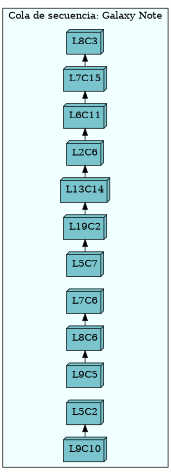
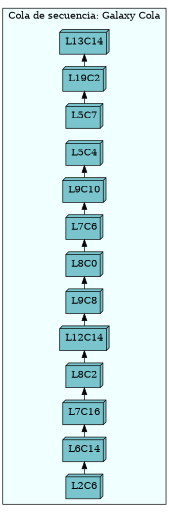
cluster "Cola de secuencia: Galaxy Note": label "Cola de secuencia: Galaxy Note" -> "Cola de secuencia: Galaxy Cola"
node "L8C3": label "L8C3" -> "L8C2"
node "L7C15": label "L7C15" -> "L7C16"
node "L6C11": label "L6C11" -> "L6C14"
edge "L2C6" -- "L13C14": removed
edge "L9C10" -- "L7C6": added
node "L12C14": added
node "L8C6": label "L8C6" -> "L8C0"
node "L9C5": label "L9C5" -> "L9C8"
node "L5C2": label "L5C2" -> "L5C4"
